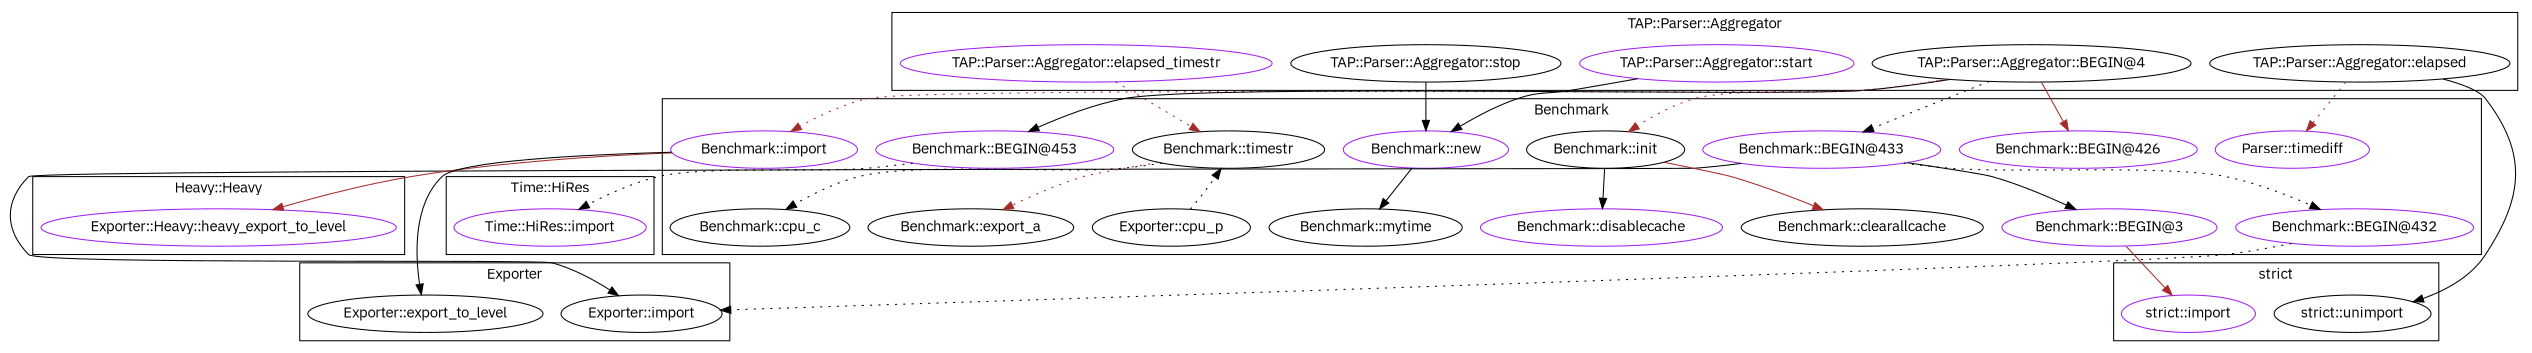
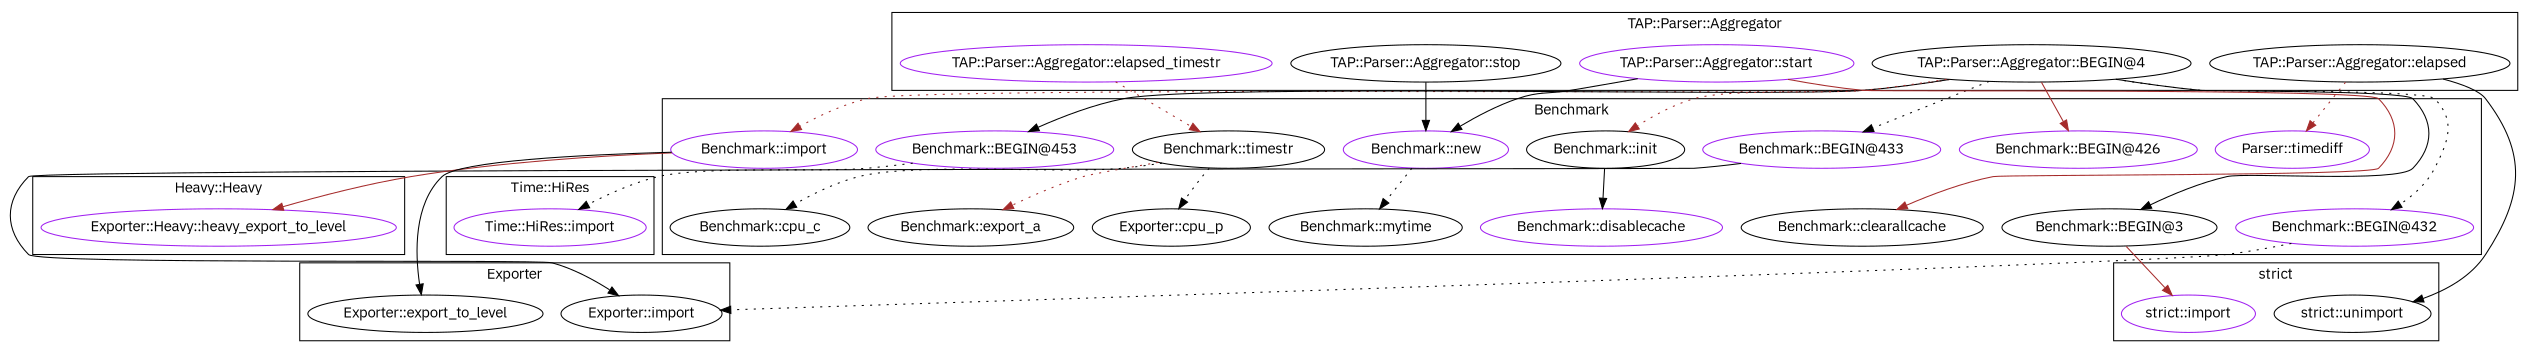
edge "Benchmark::BEGIN@433" -> "Benchmark::BEGIN@432": now "TAP::Parser::Aggregator::BEGIN@4" -> "Benchmark::BEGIN@432"
edge "Benchmark::BEGIN@433" -> "Benchmark::BEGIN@3": now "TAP::Parser::Aggregator::BEGIN@4" -> "Benchmark::BEGIN@3"
edge "Benchmark::init" -> "Benchmark::clearallcache": now "TAP::Parser::Aggregator::start" -> "Benchmark::clearallcache"
edge "Benchmark::new" -> "Benchmark::mytime": style solid -> dotted
edge "Exporter::cpu_p" -> "Benchmark::timestr": reversed
node "Benchmark::BEGIN@3": color purple -> black
